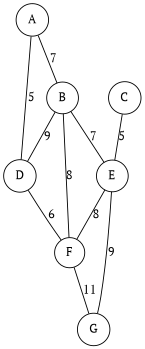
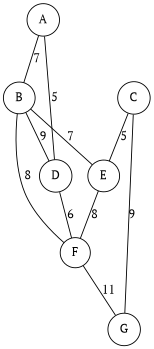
edge "E" -- "G": now "C" -- "G"
